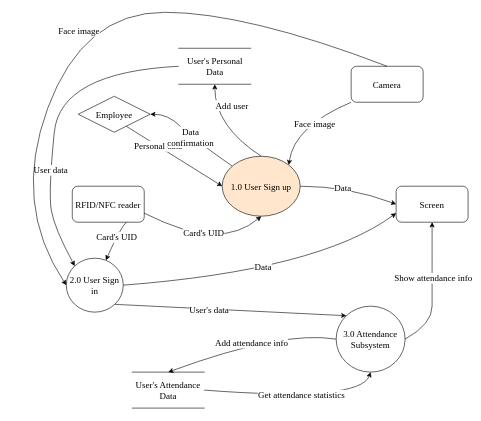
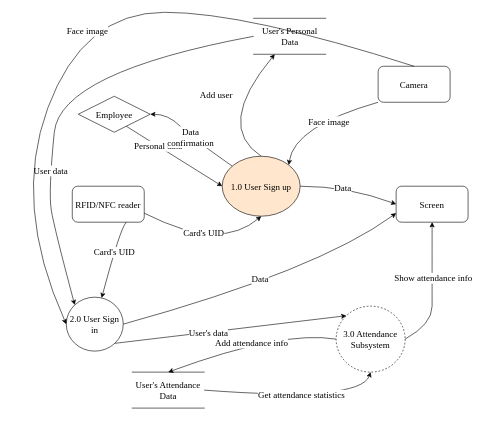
node "User's Personal Data": moved (215, 66) -> (290, 36)
node "Camera": moved (387, 84) -> (414, 84)
node "2.0 User Sign in": moved (95, 285) -> (95, 324)
node "3.0 Attendance Subsystem": style solid -> dashed
